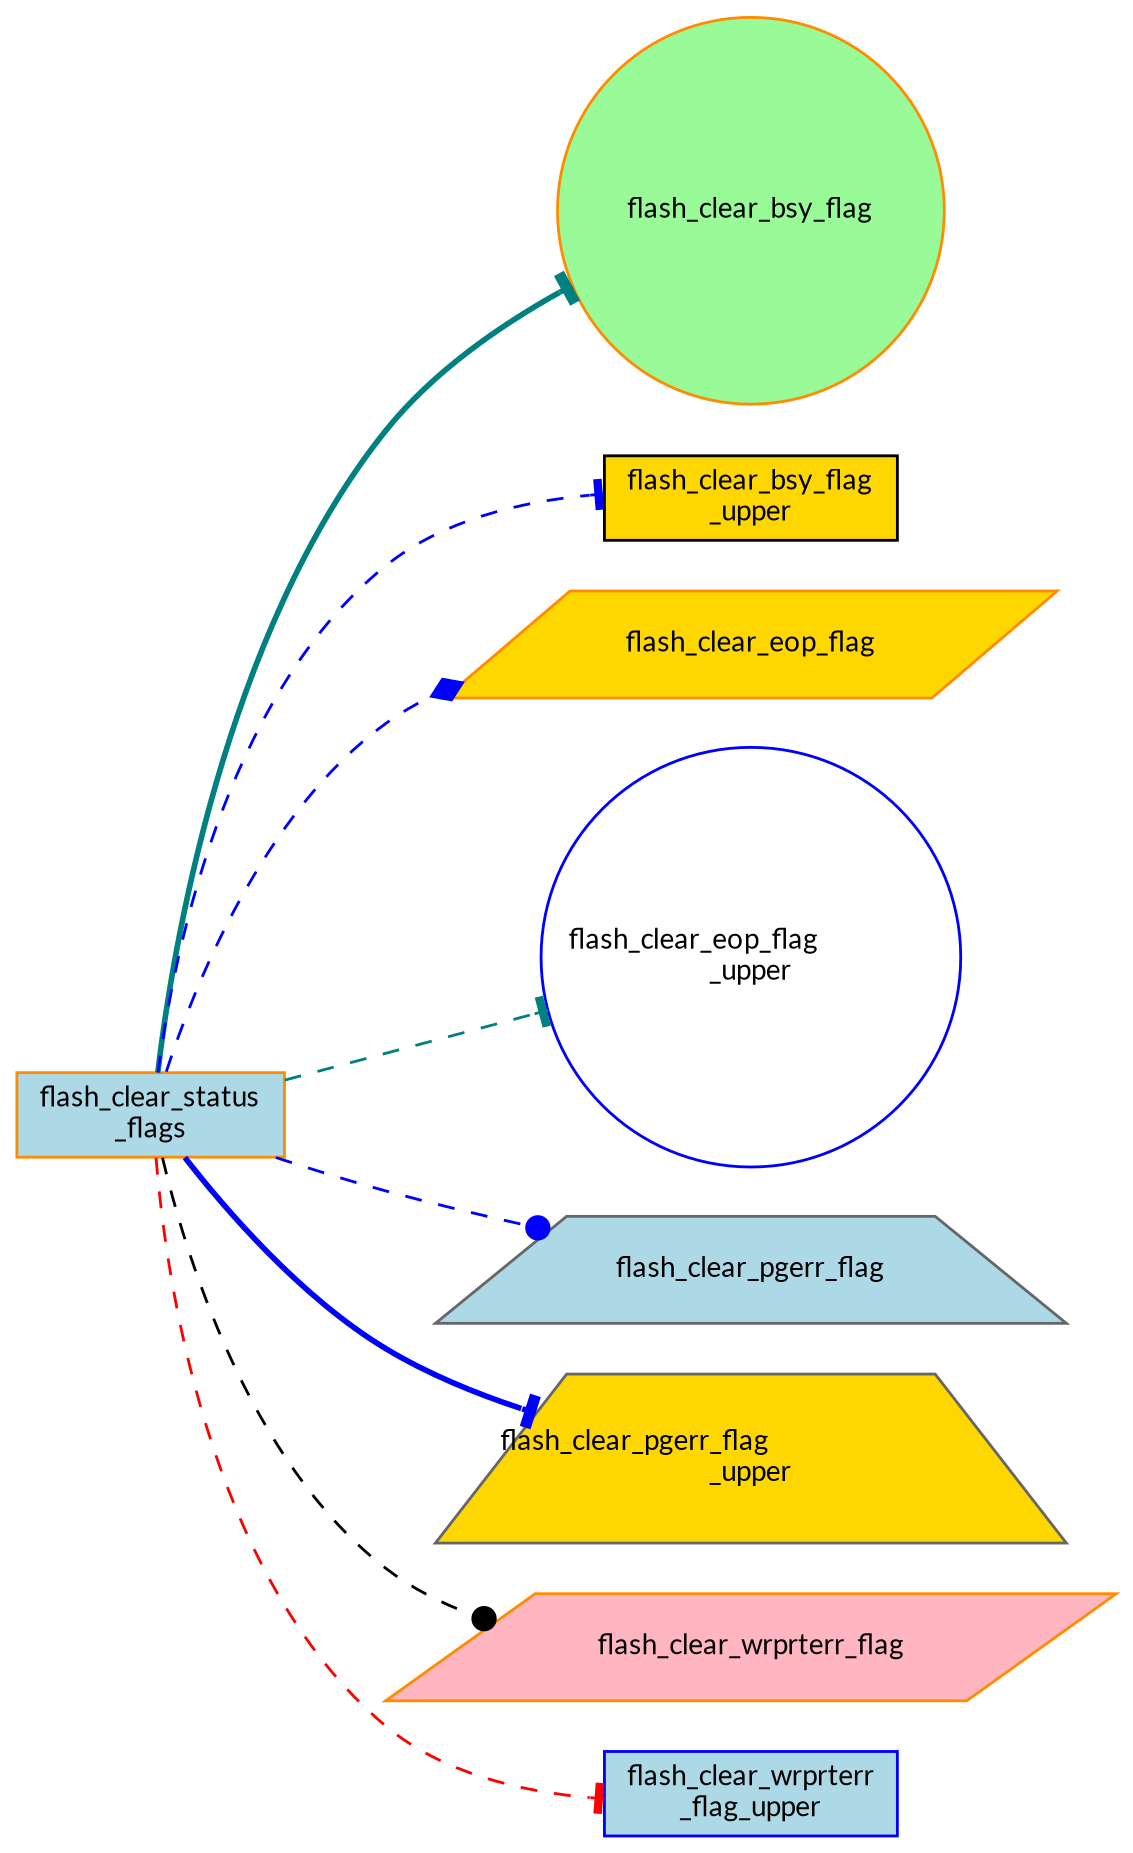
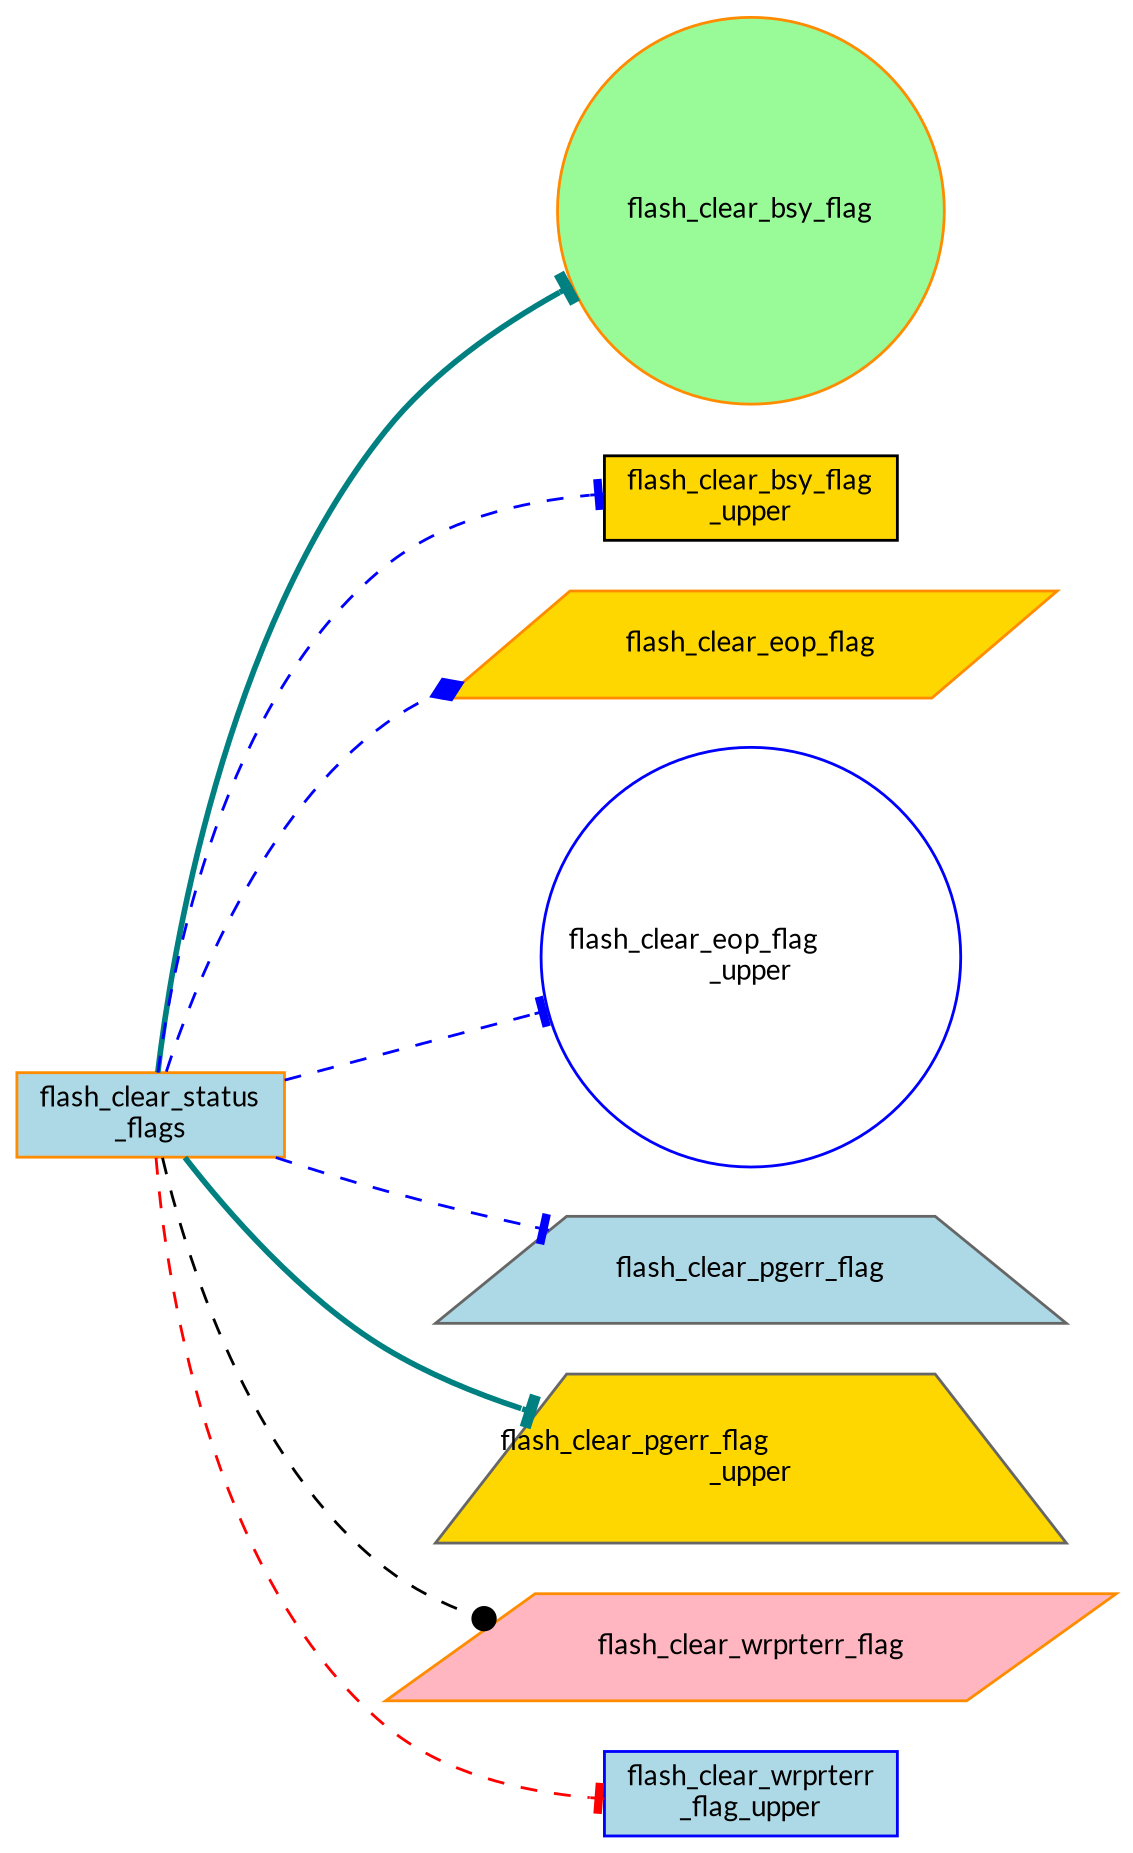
edge "flash_clear_status _flags" -> "flash_clear_eop_flag _upper": color teal -> blue
edge "flash_clear_status _flags" -> "flash_clear_pgerr_flag": arrowhead dot -> tee
edge "flash_clear_status _flags" -> "flash_clear_pgerr_flag _upper": color blue -> teal
